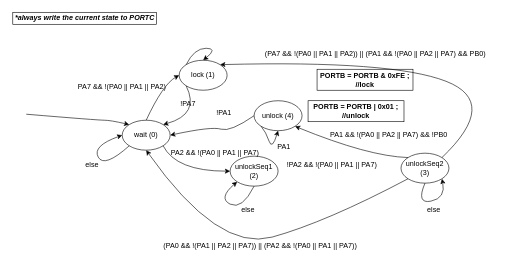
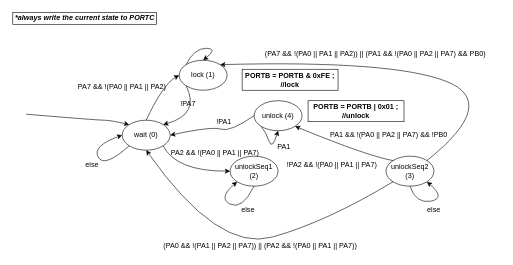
node "PORTB = PORTB & 0xFE ; //lock": moved (365, 80) -> (290, 80)
node "!PA1": moved (224, 113) -> (224, 122)
node "unlockSeq2 (3)": moved (425, 168) -> (410, 171)
